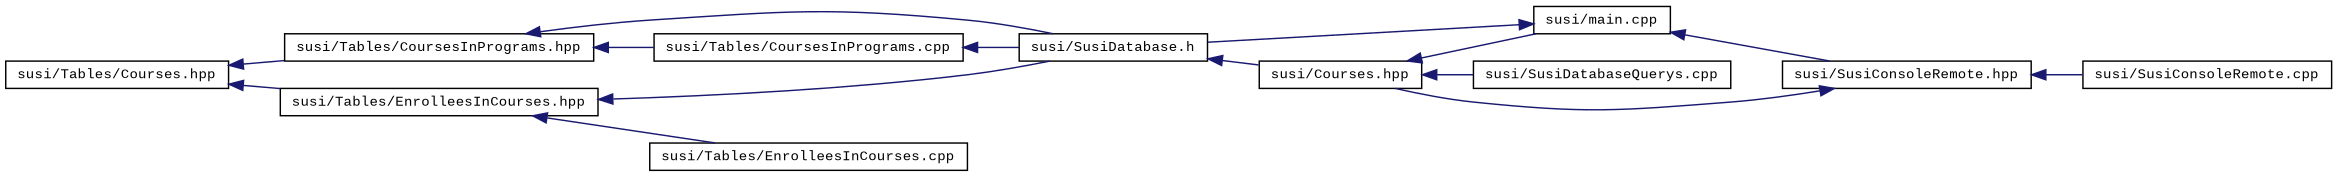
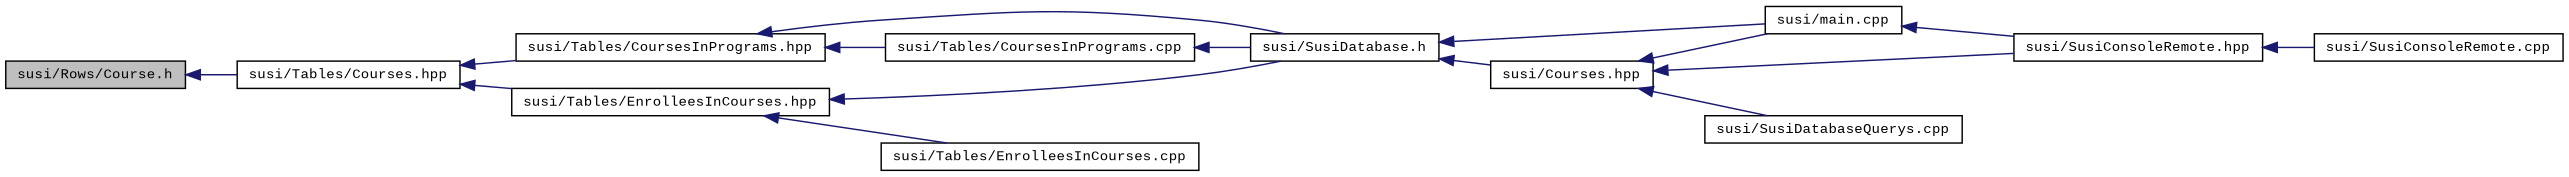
edge "susi/SusiDatabase.h" -> "susi/main.cpp": reversed
node "susi/Rows/Course.h": added
edge "susi/Courses.hpp" -> "susi/SusiConsoleRemote.hpp": reversed
